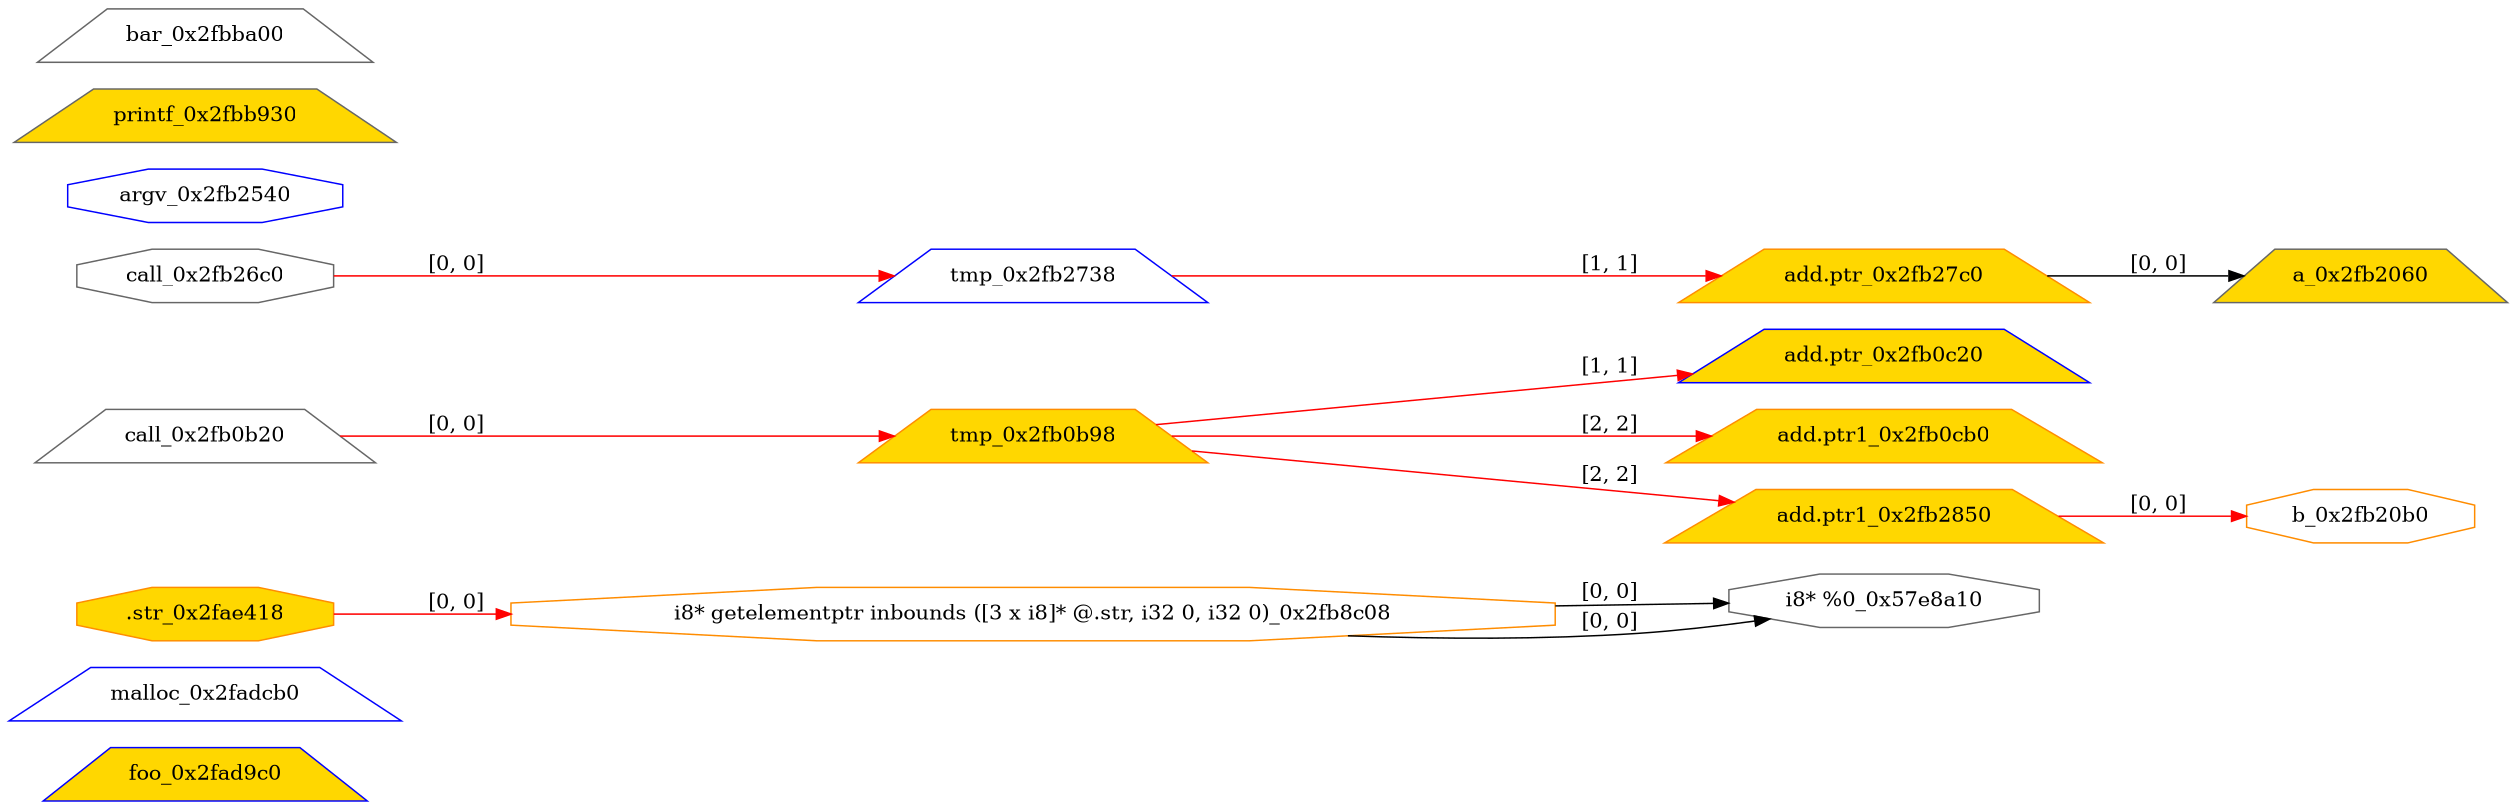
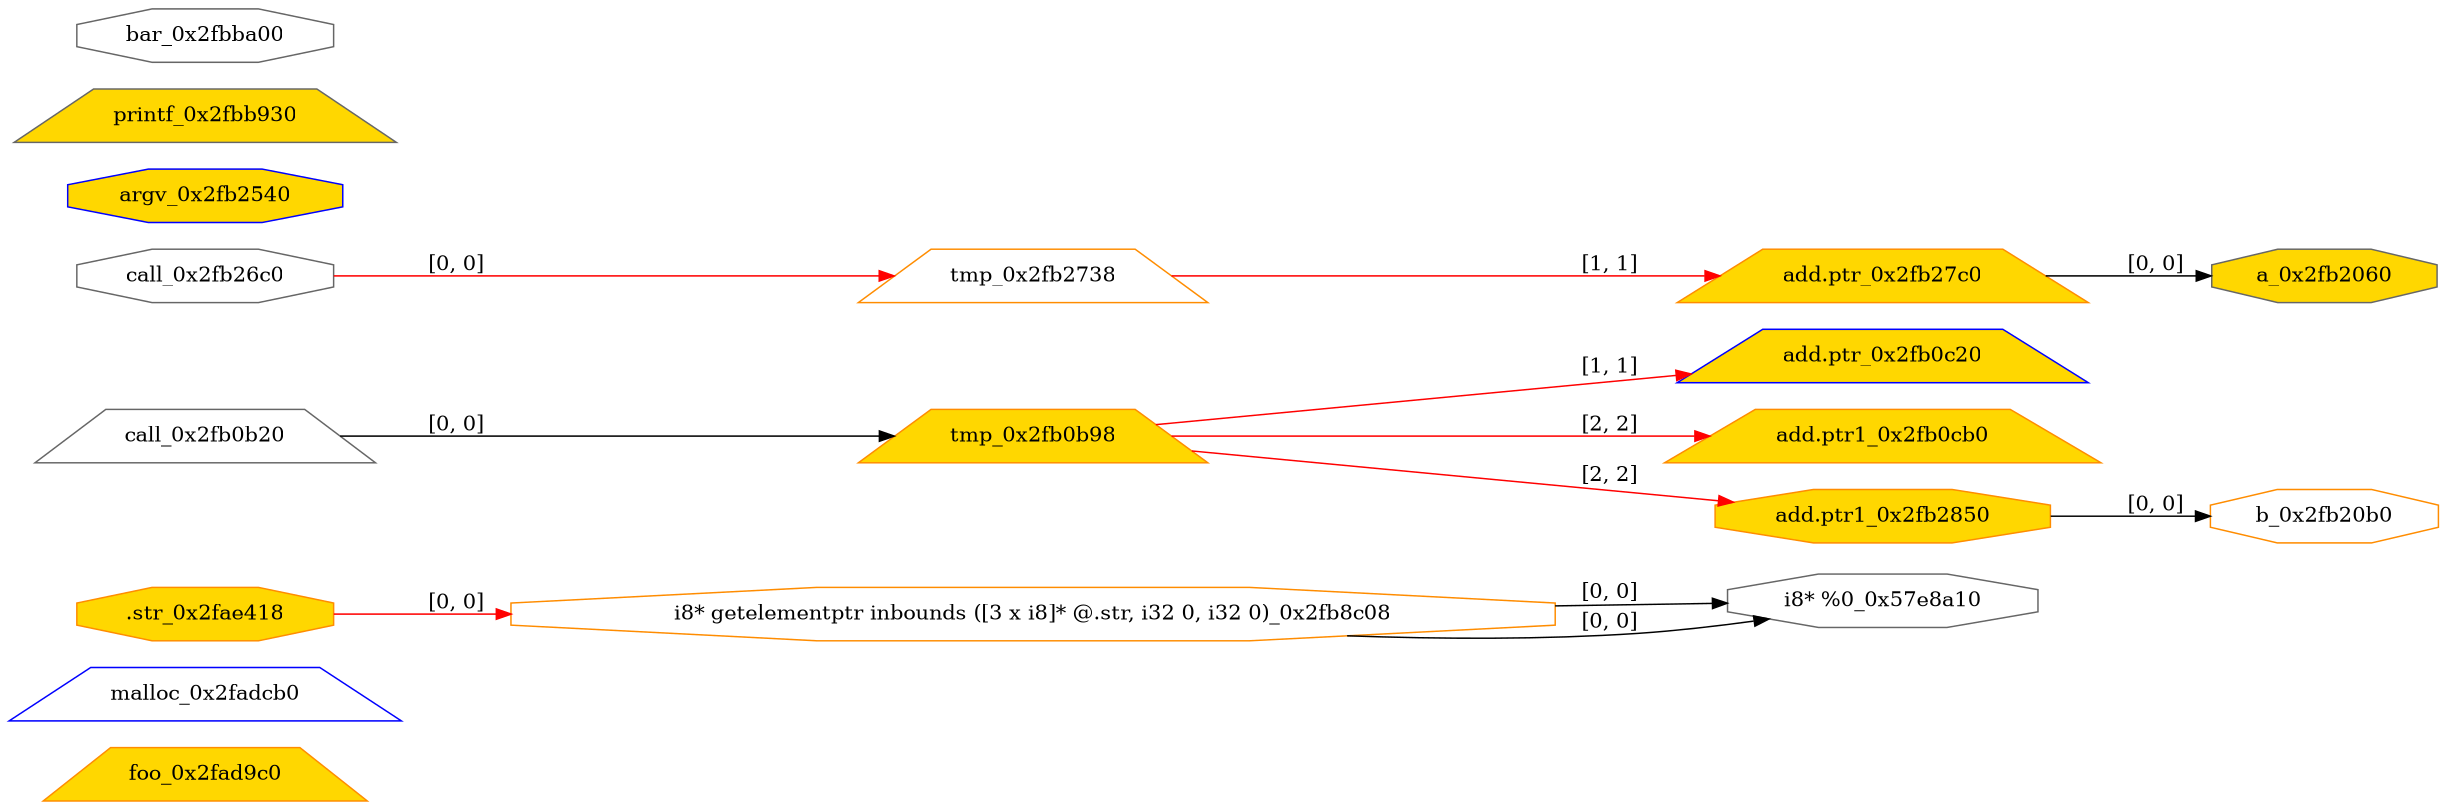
node "bar_0x2fbba00": shape trapezium -> octagon
node "argv_0x2fb2540": fillcolor white -> gold
node "tmp_0x2fb2738": color blue -> darkorange
node "a_0x2fb2060": shape trapezium -> octagon
edge "call_0x2fb0b20" -> "tmp_0x2fb0b98": color red -> black
node "add.ptr1_0x2fb2850": shape trapezium -> octagon
edge "add.ptr1_0x2fb2850" -> "b_0x2fb20b0": color red -> black
node "foo_0x2fad9c0": color blue -> darkorange
